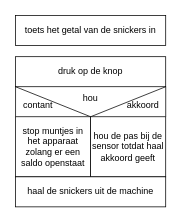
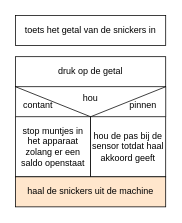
node "druk op de knop": label "druk op de knop" -> "druk op de getal"
node "akkoord": label "akkoord" -> "pinnen"
node "haal de snickers uit de machine": fillcolor #ffffff -> #ffe6cc
